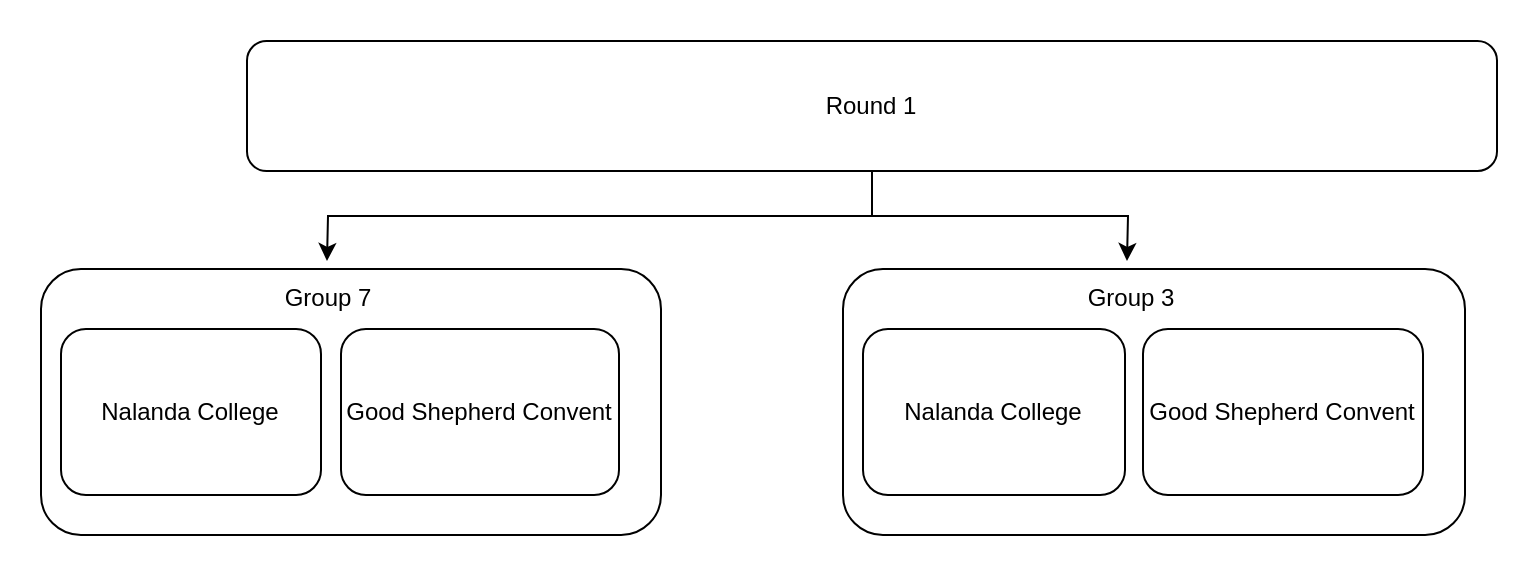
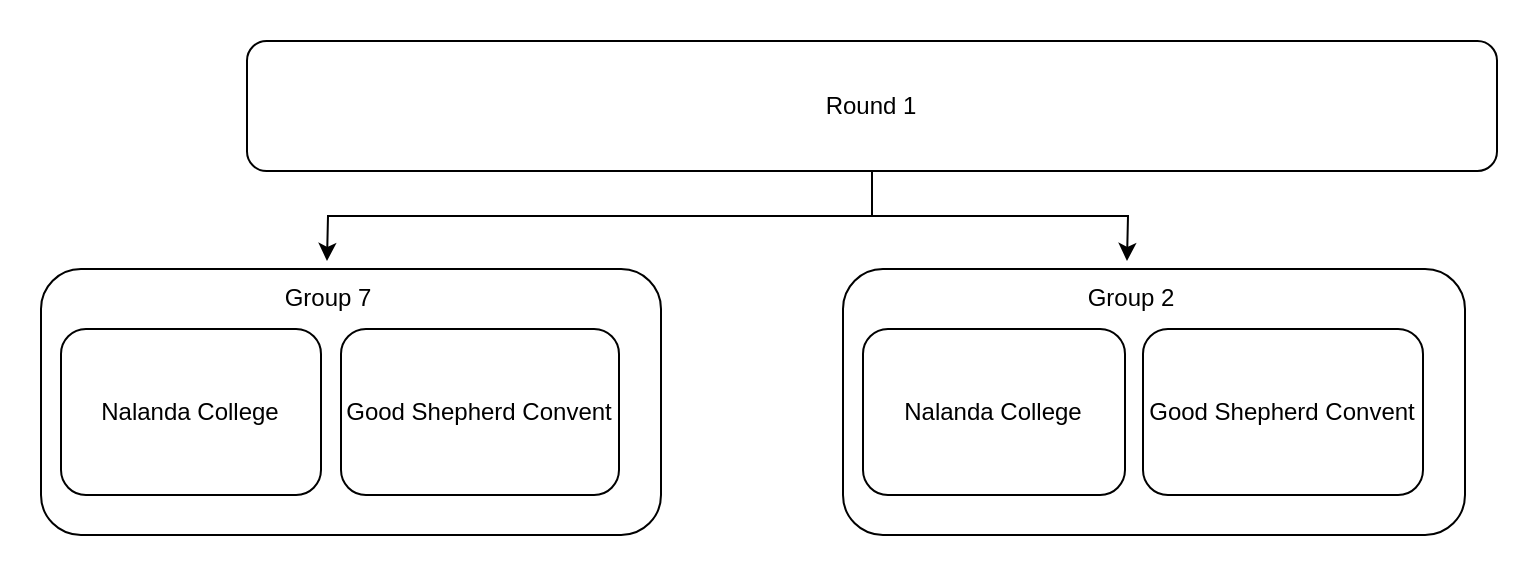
node "Group 3": label "Group 3" -> "Group 2"
